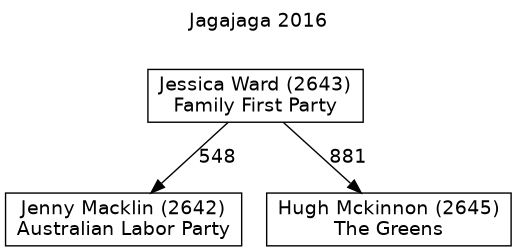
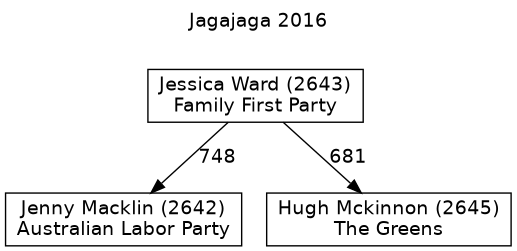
edge "Jessica Ward (2643) Family First Party" -> "Jenny Macklin (2642) Australian Labor Party": label "548" -> "748"
edge "Jessica Ward (2643) Family First Party" -> "Hugh Mckinnon (2645) The Greens": label "881" -> "681"
